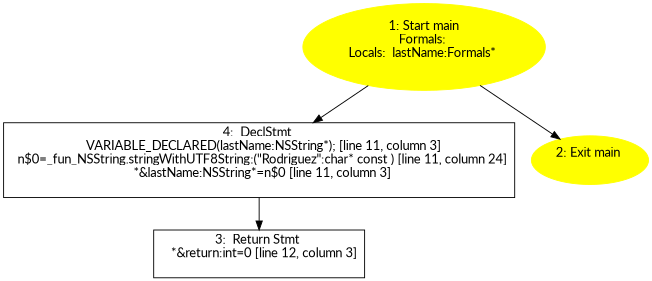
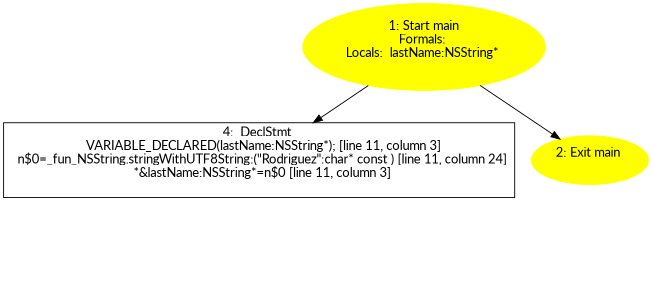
node "1: Start main Formals: Locals:  lastName:Formals*": label "1: Start main Formals: Locals:  lastName:Formals*" -> "1: Start main Formals: Locals:  lastName:NSString*"
node "3:  Return Stmt *&return:int=0 [line 12, column 3]": removed
